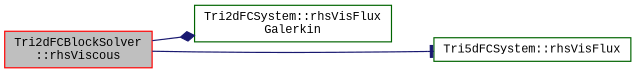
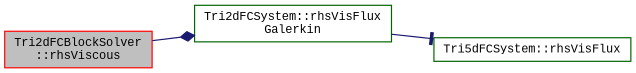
edge "Tri2dFCBlockSolver ::rhsViscous" -> "Tri5dFCSystem::rhsVisFlux": now "Tri2dFCSystem::rhsVisFlux Galerkin" -> "Tri5dFCSystem::rhsVisFlux"
